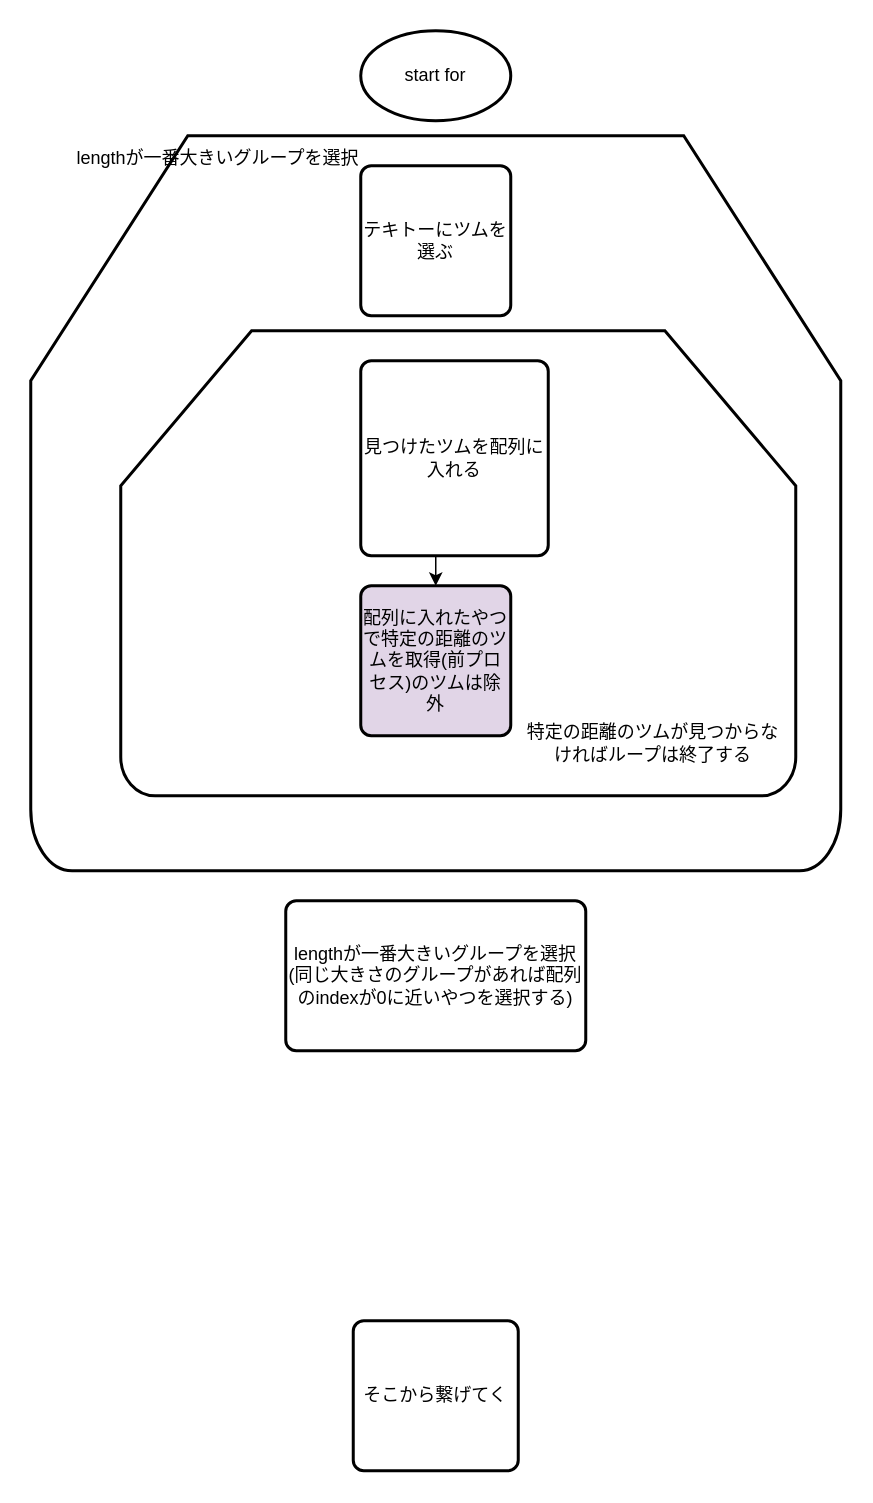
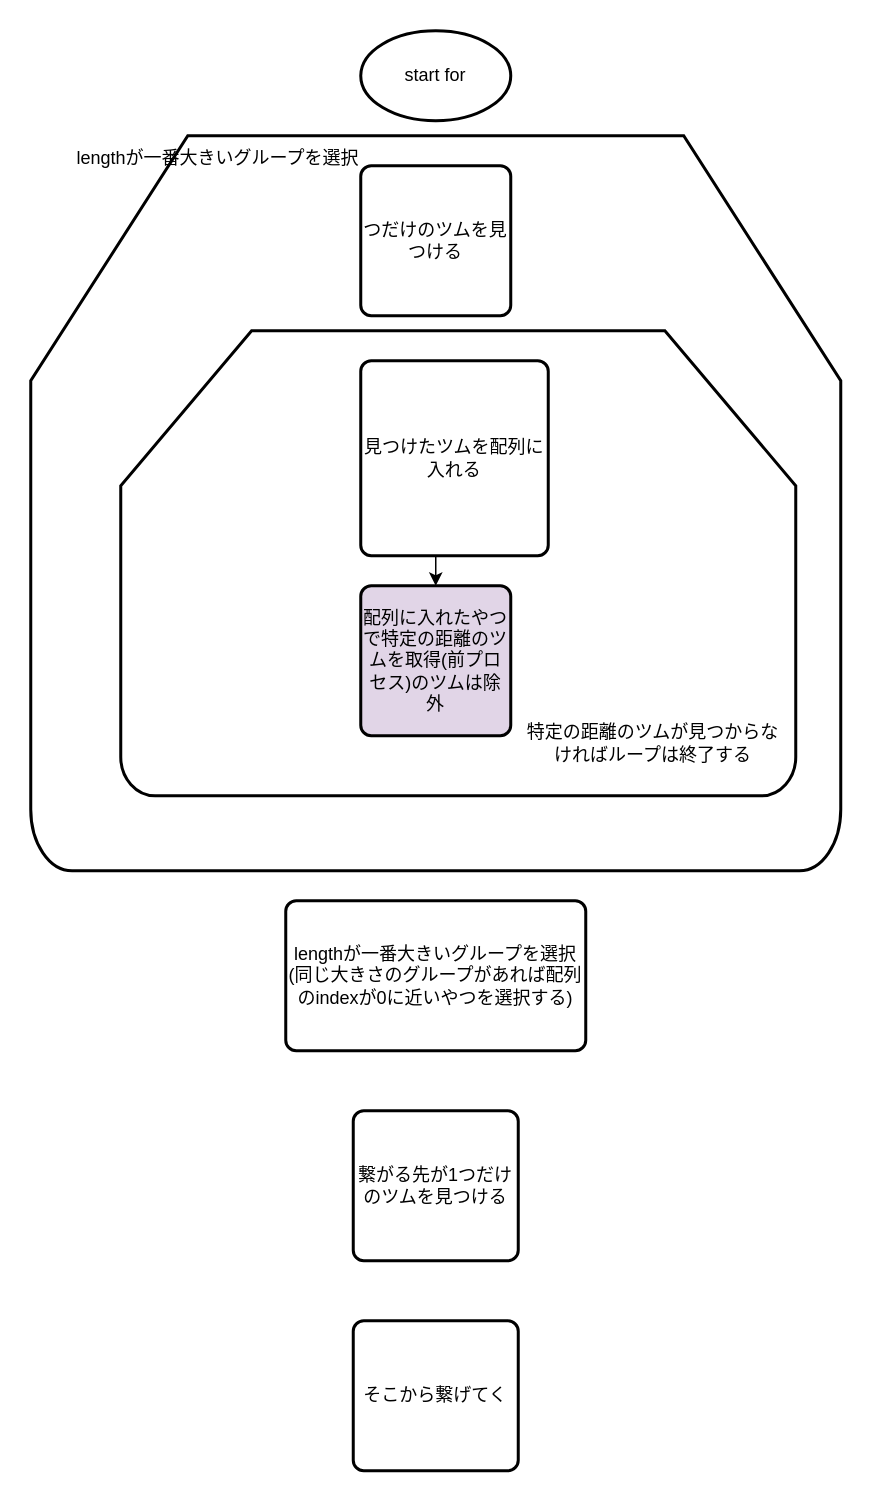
node "テキトーにツムを選ぶ": label "テキトーにツムを選ぶ" -> "つだけのツムを見つける"
node "繋がる先が1つだけのツムを見つける": added
